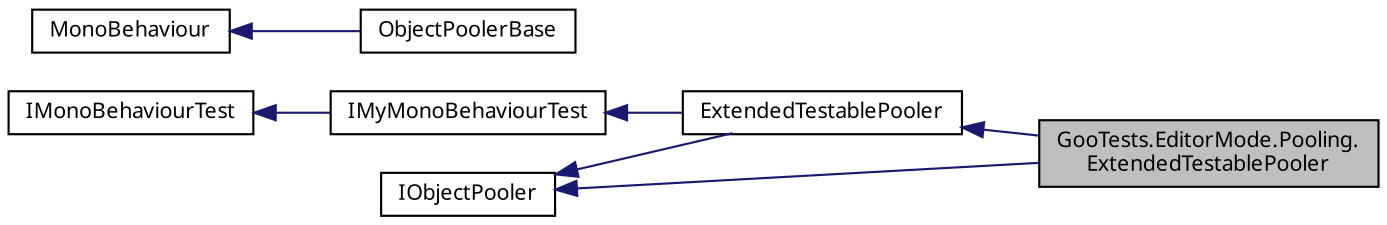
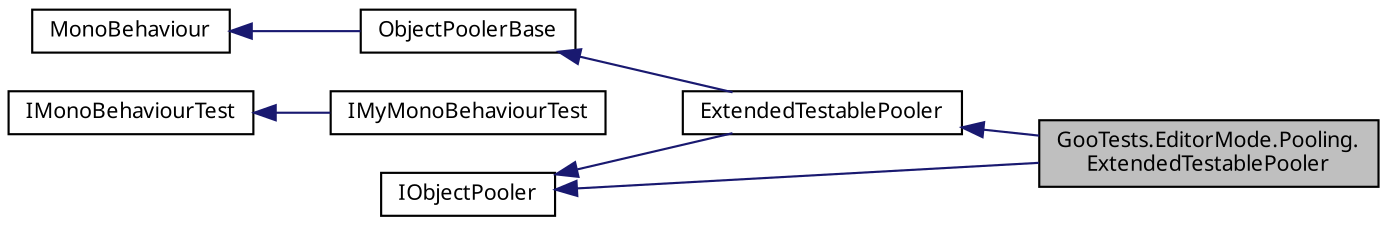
edge "ExtendedTestablePooler" -> "IMyMonoBehaviourTest": now "ExtendedTestablePooler" -> "ObjectPoolerBase"
